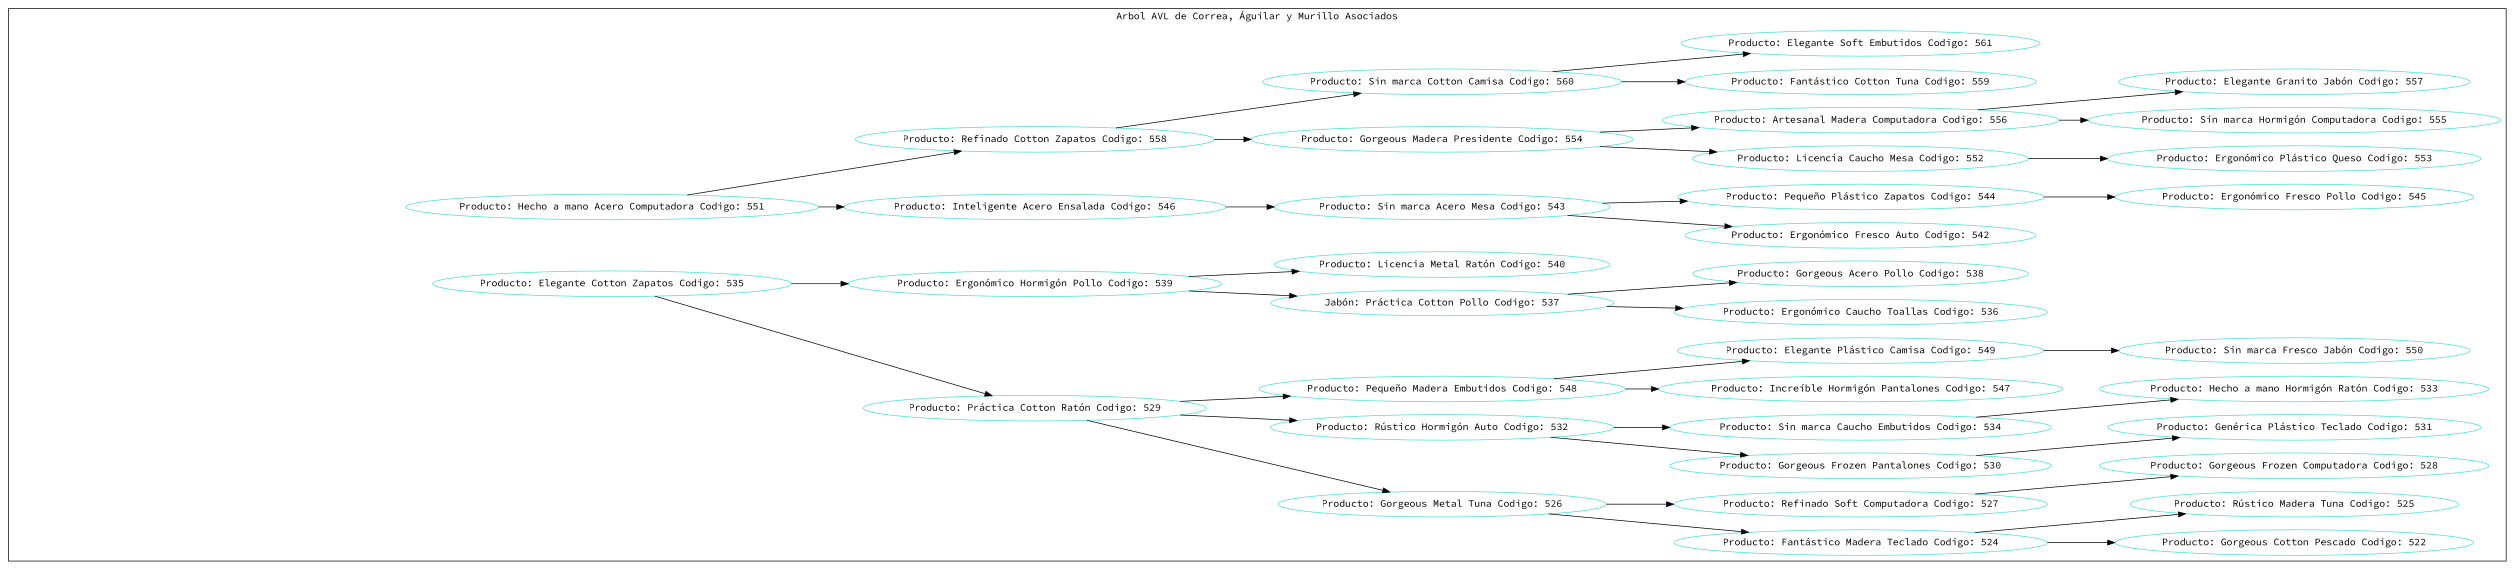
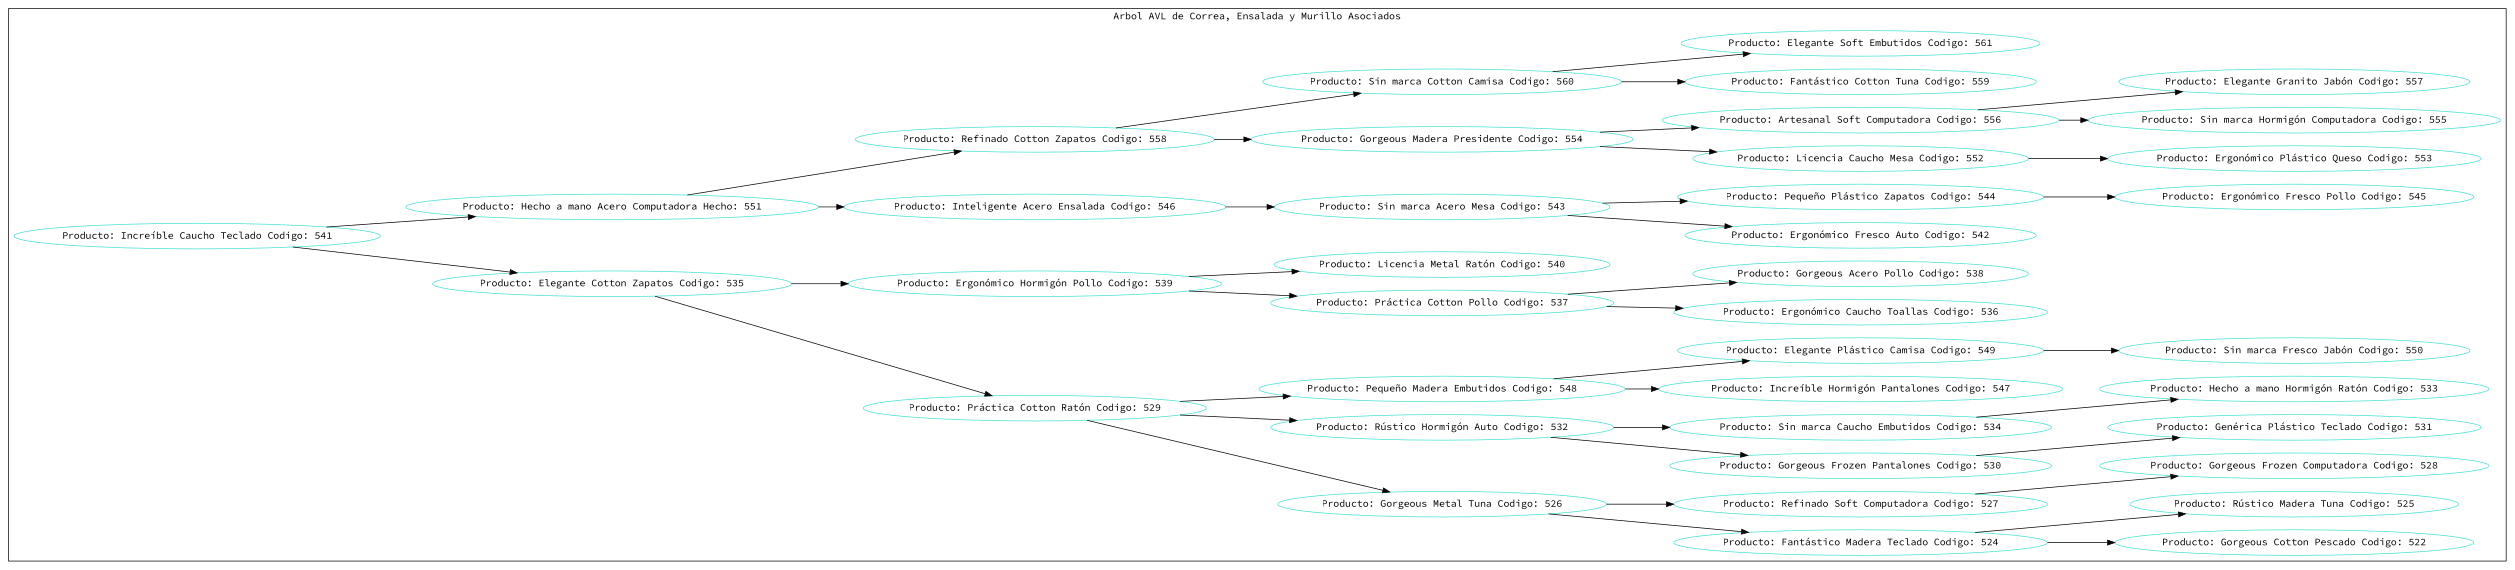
cluster "Arbol AVL de Correa, Águilar y Murillo Asociados": label "Arbol AVL de Correa, Águilar y Murillo Asociados" -> "Arbol AVL de Correa, Ensalada y Murillo Asociados"
node "Producto: Artesanal Madera Computadora Codigo: 556": label "Producto: Artesanal Madera Computadora Codigo: 556" -> "Producto: Artesanal Soft Computadora Codigo: 556"
node "Producto: Hecho a mano Acero Computadora Codigo: 551": label "Producto: Hecho a mano Acero Computadora Codigo: 551" -> "Producto: Hecho a mano Acero Computadora Hecho: 551"
node "Producto: Increíble Caucho Teclado Codigo: 541": added
node "Jabón: Práctica Cotton Pollo Codigo: 537": label "Jabón: Práctica Cotton Pollo Codigo: 537" -> "Producto: Práctica Cotton Pollo Codigo: 537"
